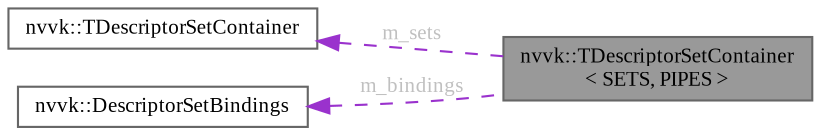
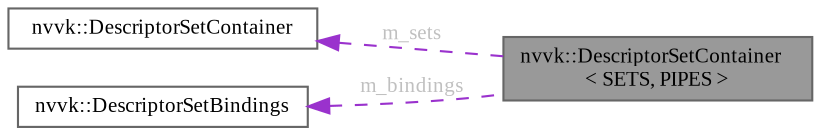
node "nvvk::TDescriptorSetContainer": label "nvvk::TDescriptorSetContainer" -> "nvvk::DescriptorSetContainer"
node "nvvk::TDescriptorSetContainer < SETS, PIPES >": label "nvvk::TDescriptorSetContainer < SETS, PIPES >" -> "nvvk::DescriptorSetContainer < SETS, PIPES >"
